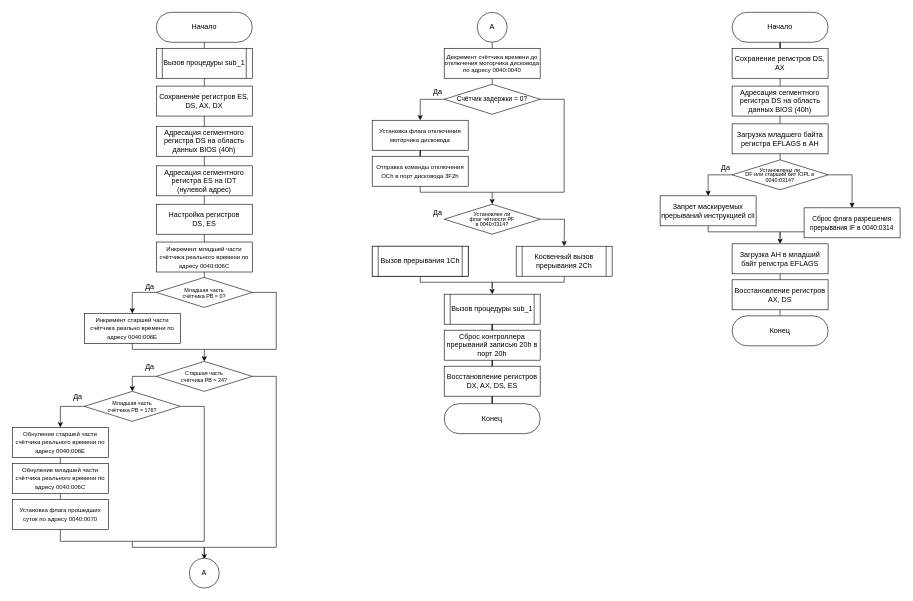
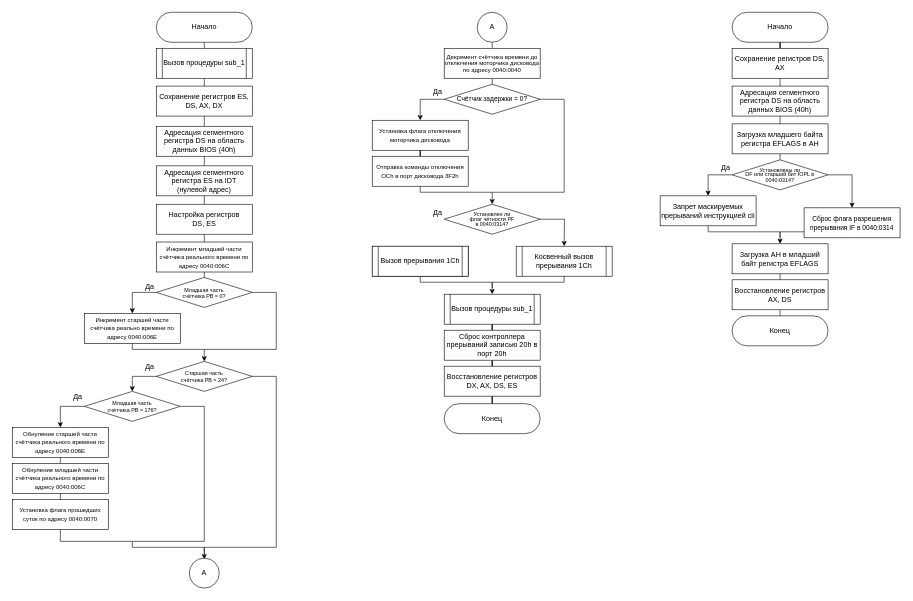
node "Косвенный вызов прерывания 2Ch": label "Косвенный вызов прерывания 2Ch" -> "Косвенный вызов прерывания 1Ch"
